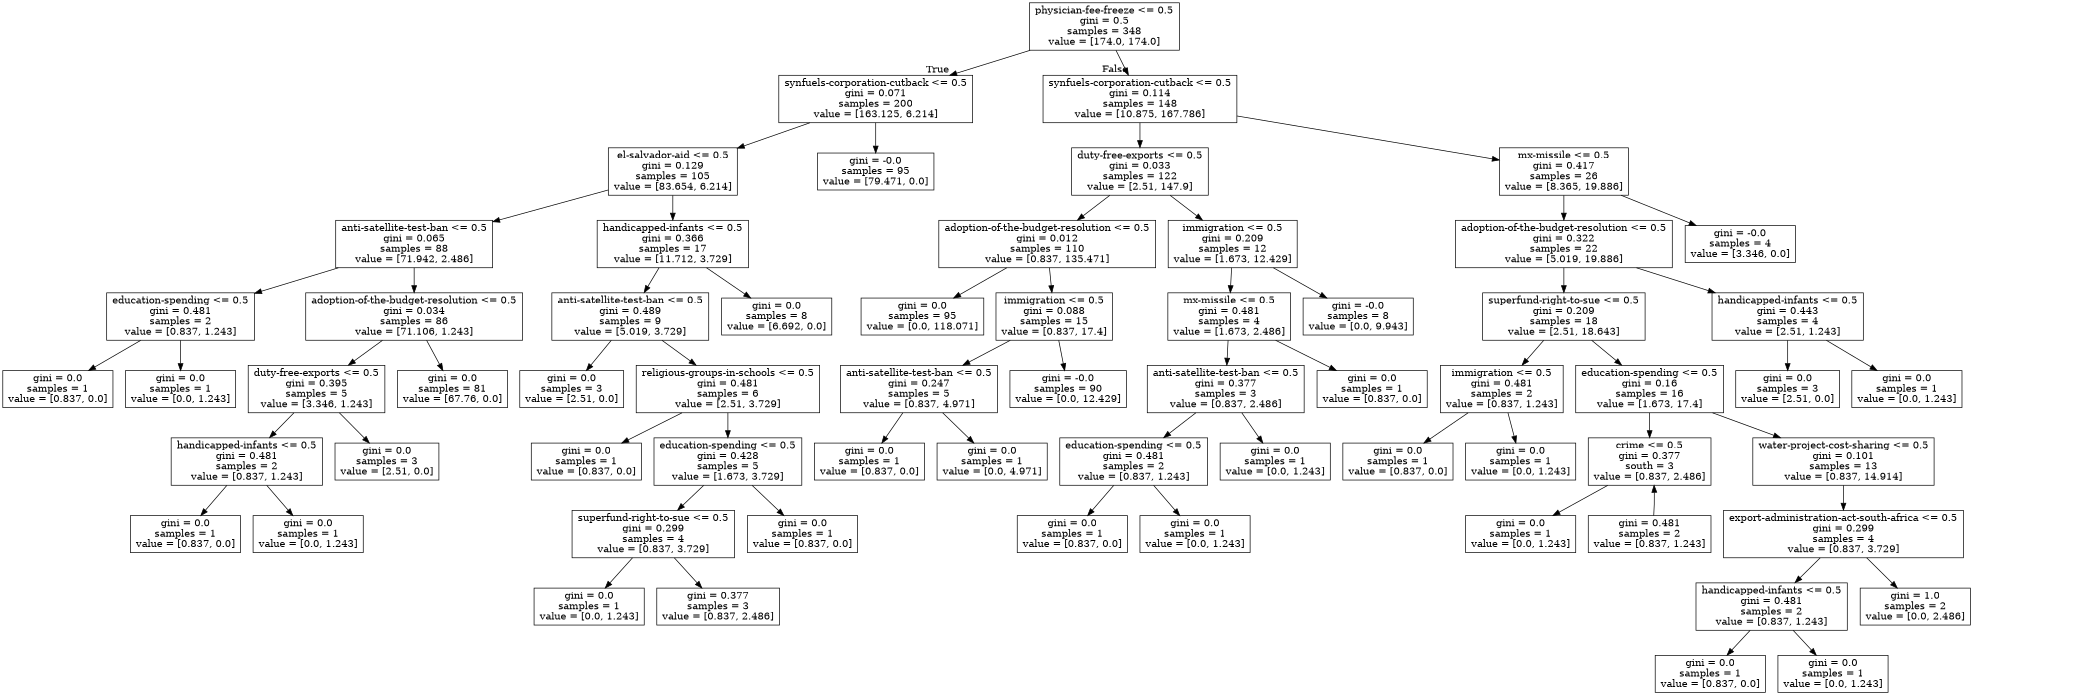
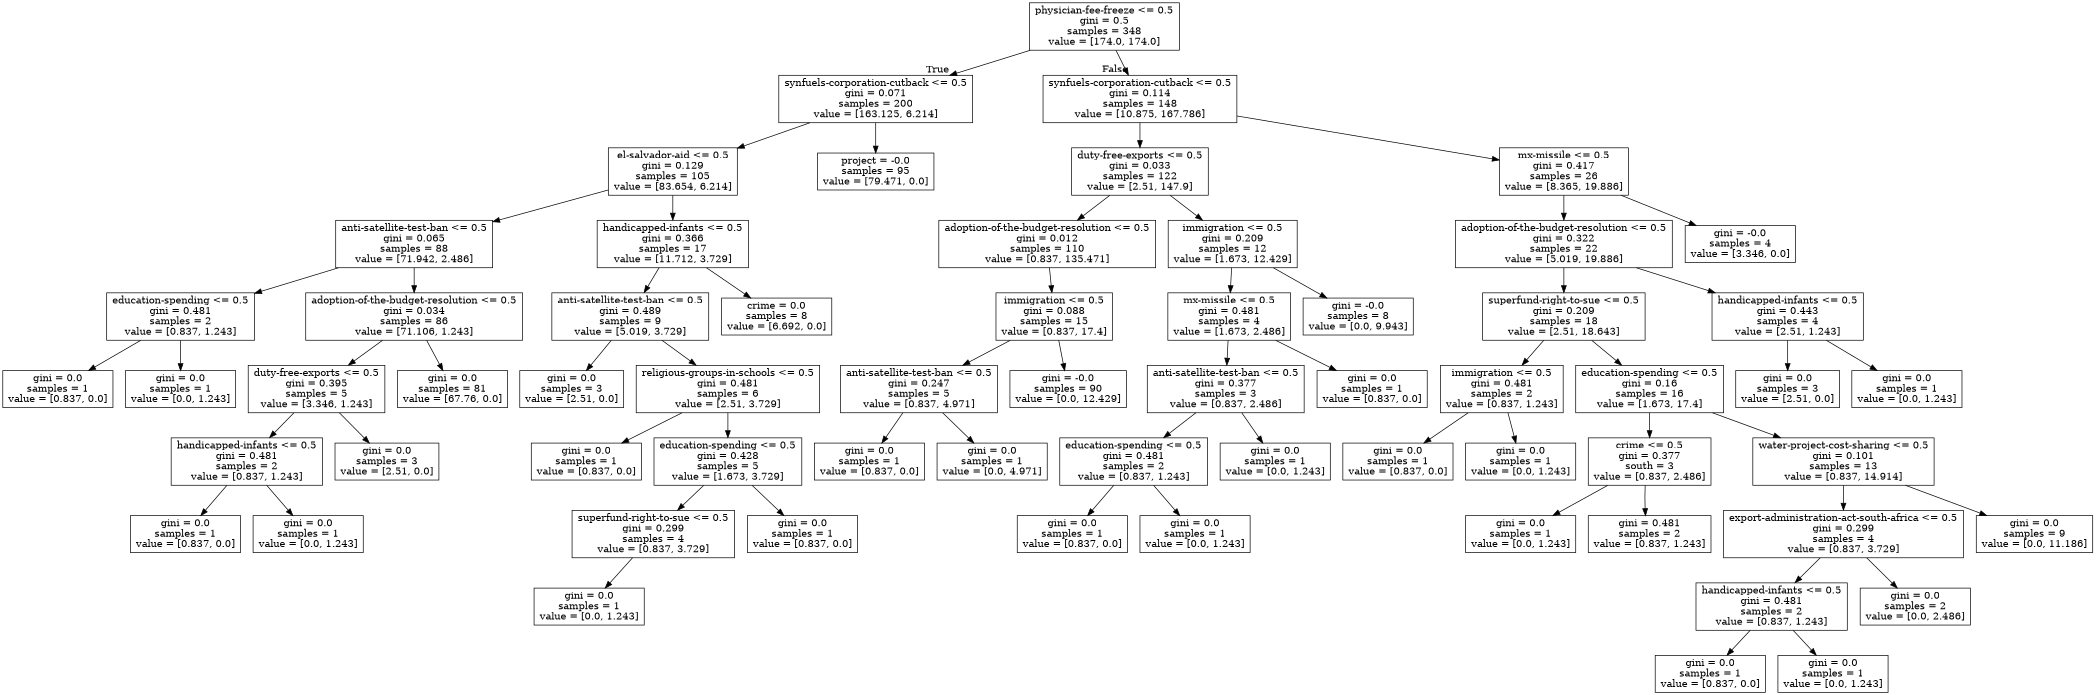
node "gini = -0.0 samples = 95 value = [79.471, 0.0]": label "gini = -0.0 samples = 95 value = [79.471, 0.0]" -> "project = -0.0 samples = 95 value = [79.471, 0.0]"
node "gini = 0.0 samples = 8 value = [6.692, 0.0]": label "gini = 0.0 samples = 8 value = [6.692, 0.0]" -> "crime = 0.0 samples = 8 value = [6.692, 0.0]"
node "gini = 0.0 samples = 95 value = [0.0, 118.071]": removed
edge "gini = 0.481 samples = 2 value = [0.837, 1.243]" -> "crime <= 0.5 gini = 0.377 south = 3 value = [0.837, 2.486]": reversed
node "gini = 0.0 samples = 9 value = [0.0, 11.186]": added
node "gini = 0.377 samples = 3 value = [0.837, 2.486]": removed
node "gini = 1.0 samples = 2 value = [0.0, 2.486]": label "gini = 1.0 samples = 2 value = [0.0, 2.486]" -> "gini = 0.0 samples = 2 value = [0.0, 2.486]"
